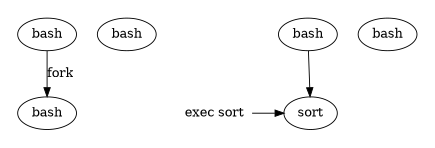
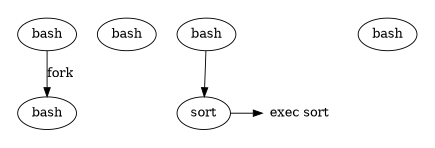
edge "exec sort" -> "sort": reversed
